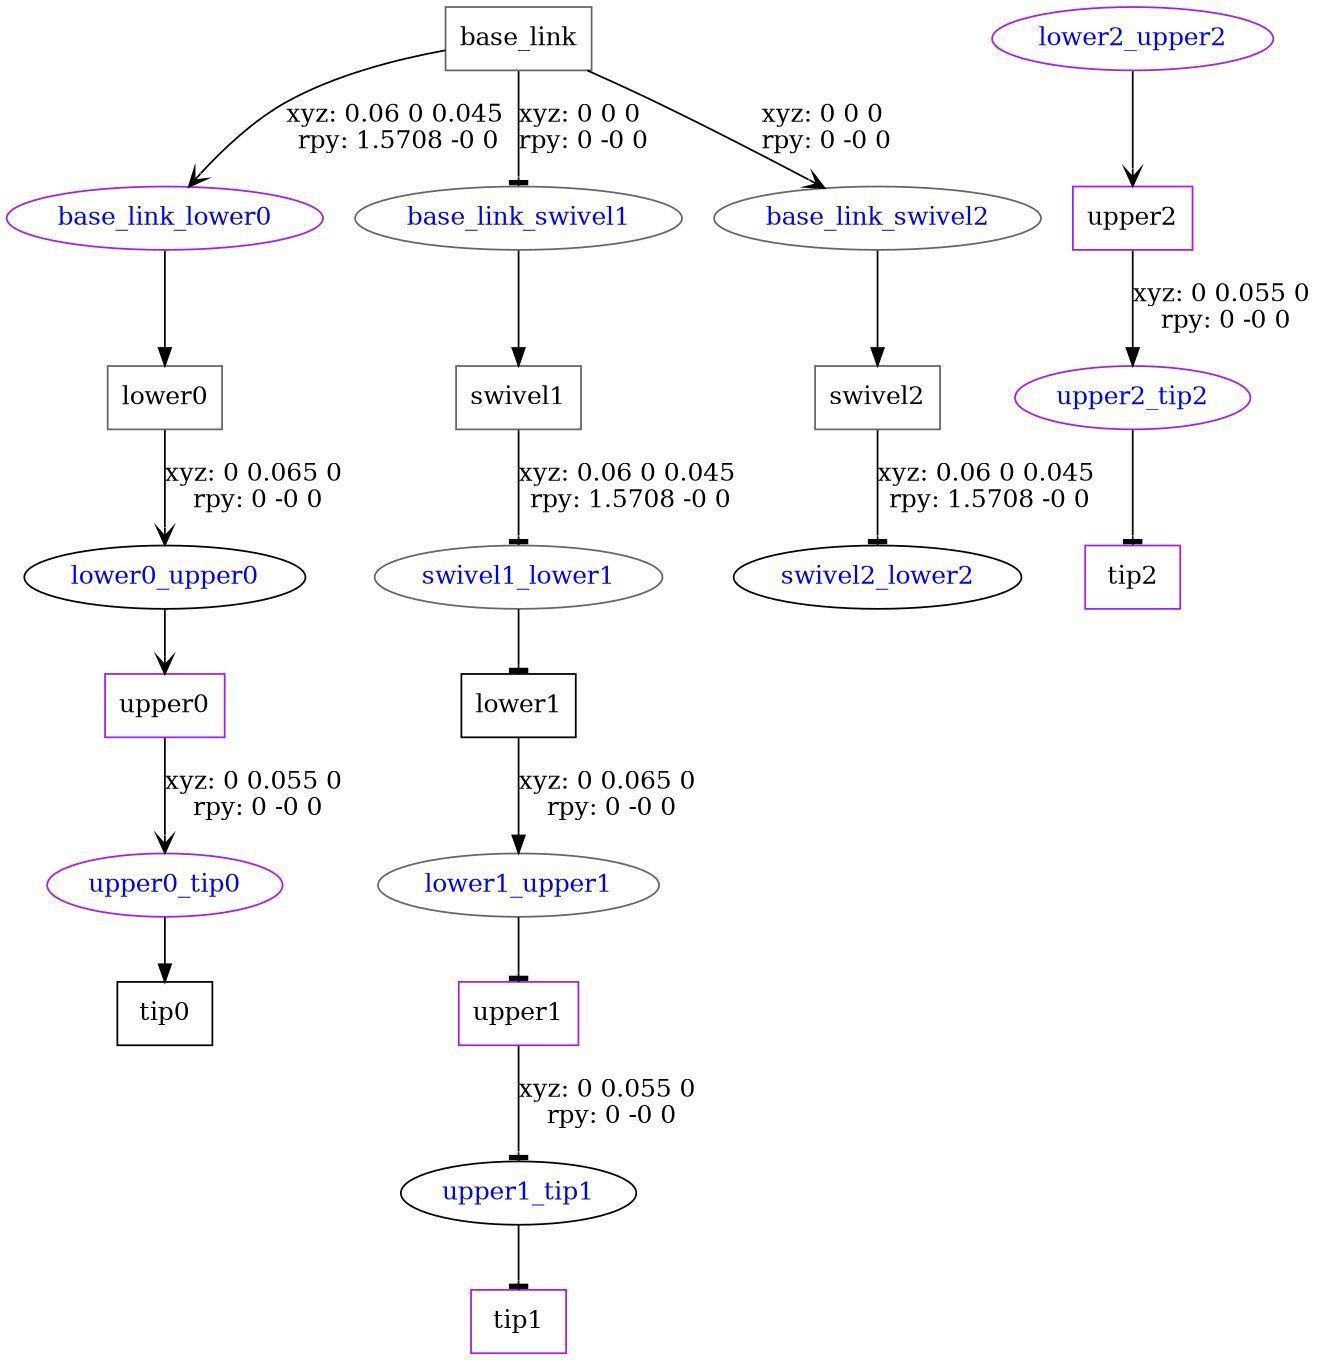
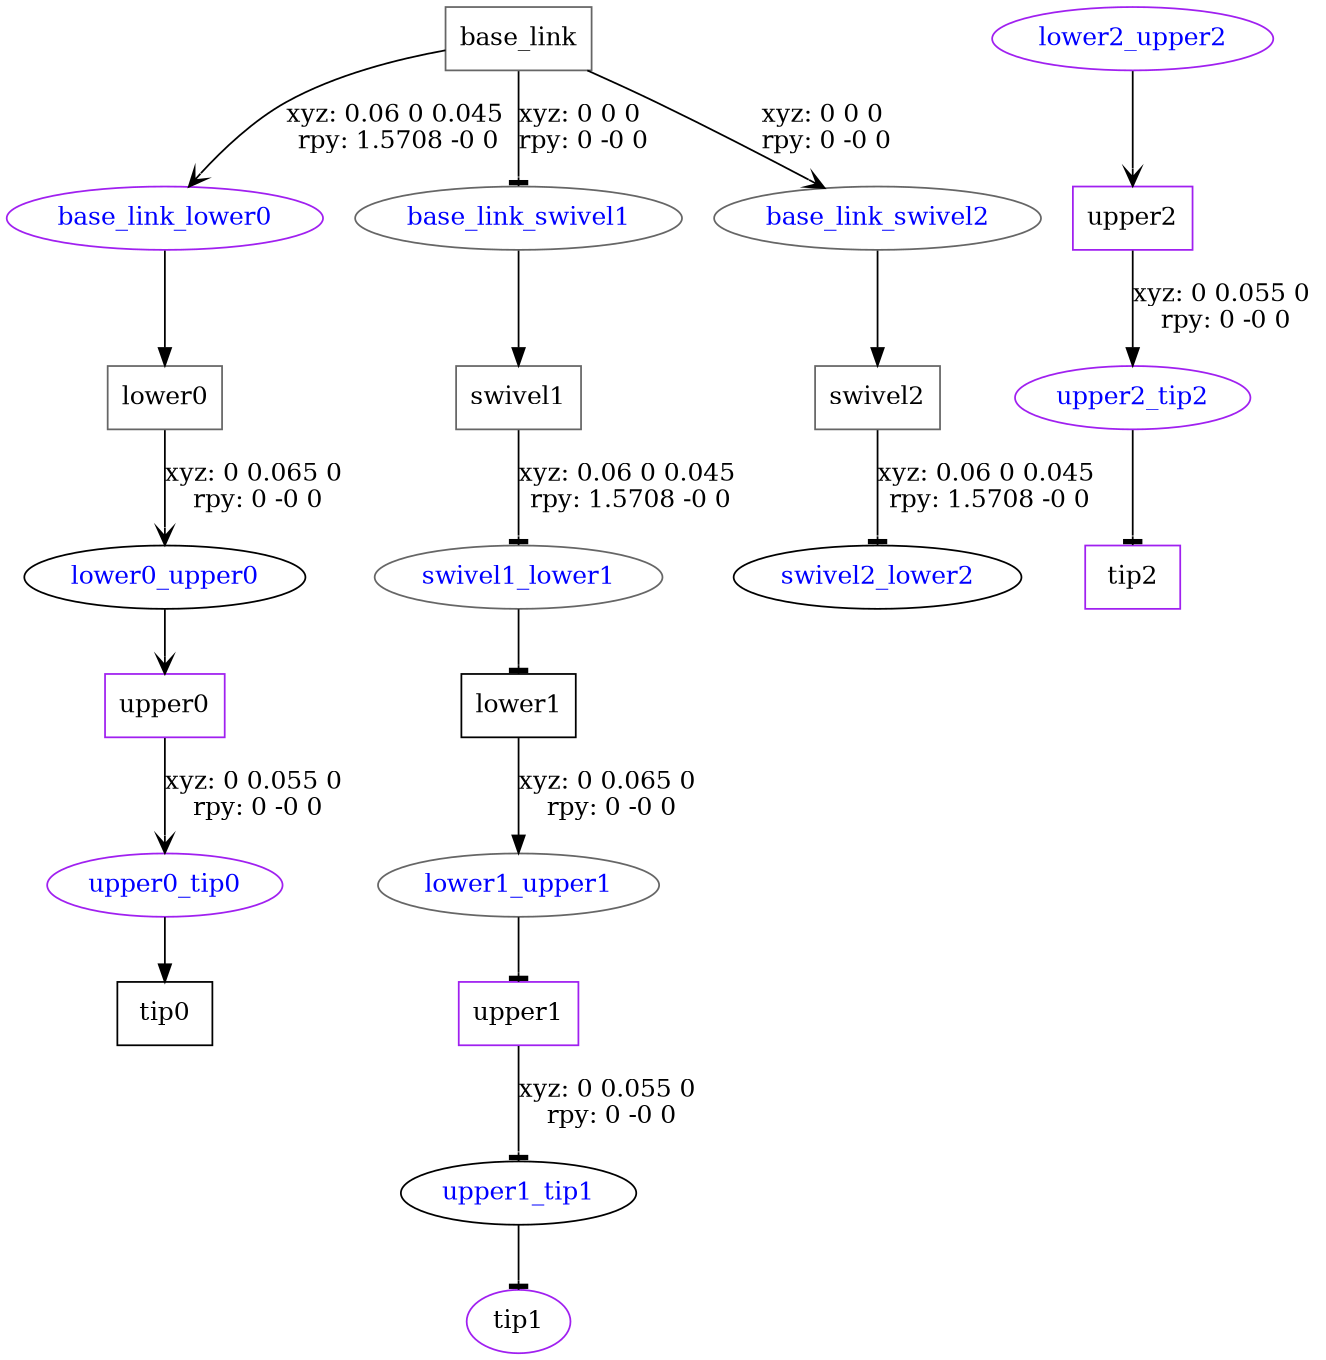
node "tip1": shape box -> ellipse
